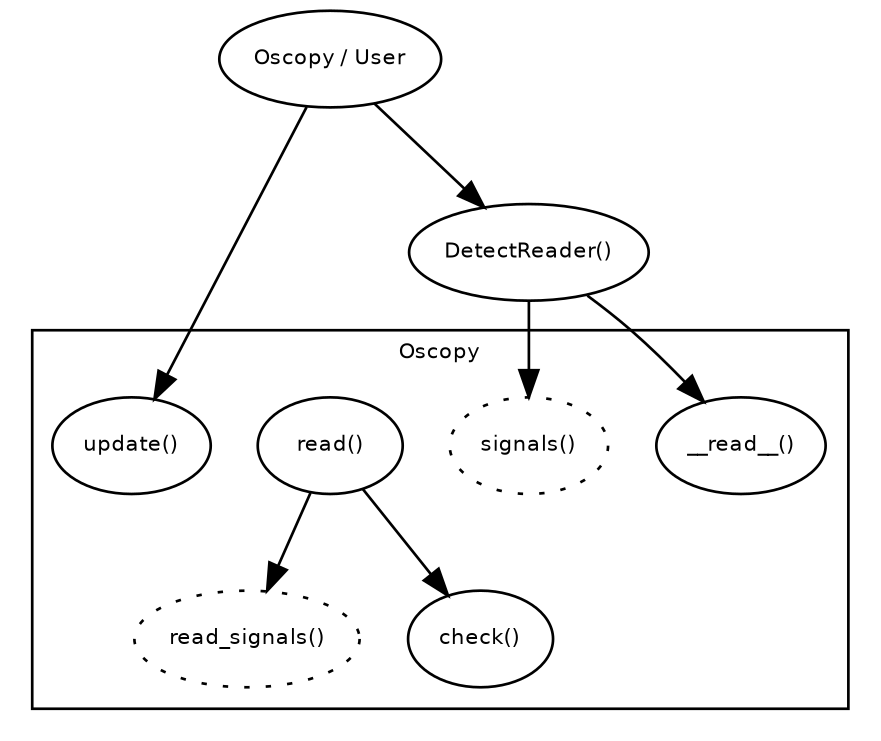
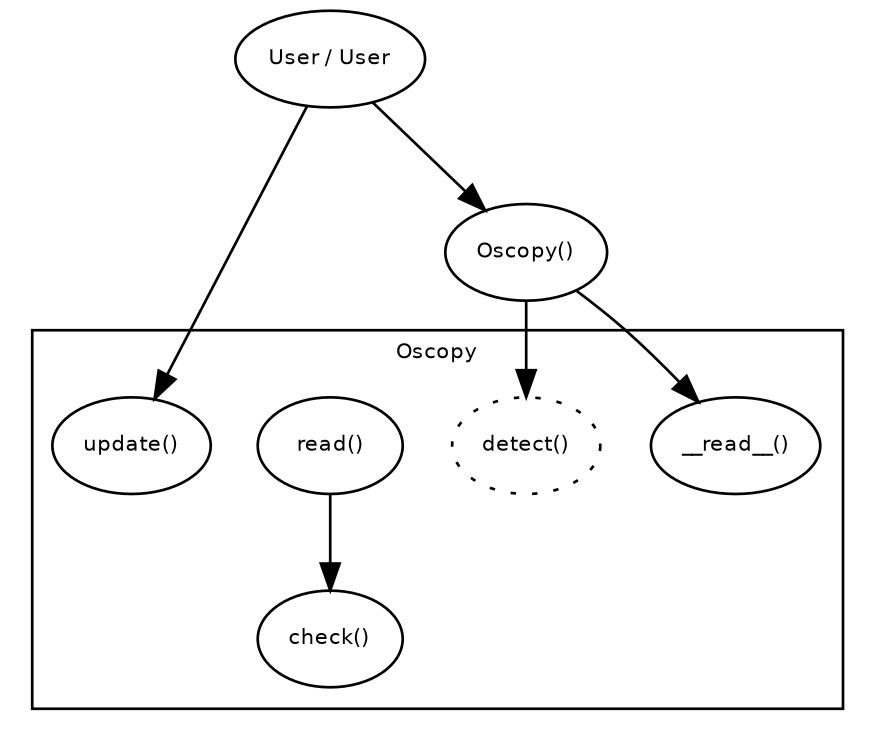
node "Oscopy / User": label "Oscopy / User" -> "User / User"
node "DetectReader()": label "DetectReader()" -> "Oscopy()"
node "signals()": label "signals()" -> "detect()"
node "read_signals()": removed
